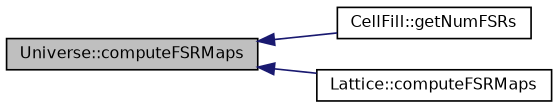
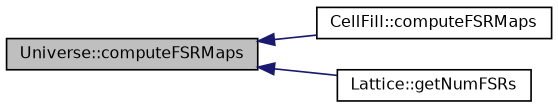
node "CellFill::getNumFSRs": label "CellFill::getNumFSRs" -> "CellFill::computeFSRMaps"
node "Lattice::computeFSRMaps": label "Lattice::computeFSRMaps" -> "Lattice::getNumFSRs"
